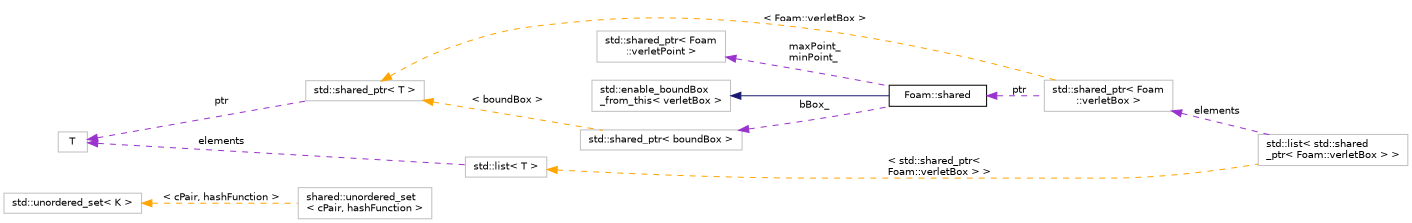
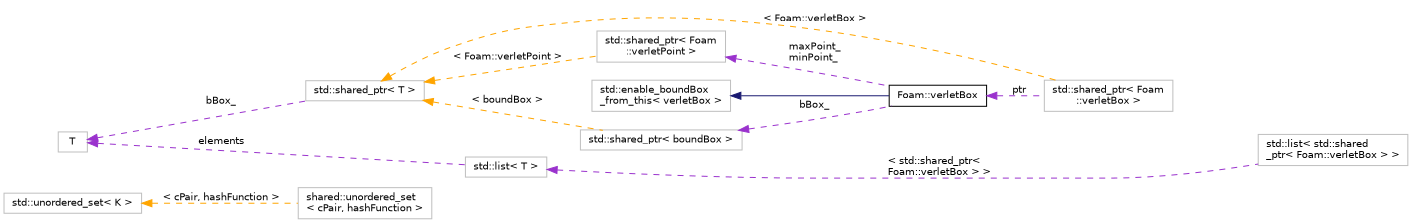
edge "std::shared_ptr< Foam ::verletPoint >" -> "std::shared_ptr< T >": added, label "< Foam::verletPoint >"
node "Foam::shared": label "Foam::shared" -> "Foam::verletBox"
edge "std::shared_ptr< T >" -> "T": label " ptr" -> " bBox_"
edge "std::list< std::shared _ptr< Foam::verletBox > >" -> "std::shared_ptr< Foam ::verletBox >": removed, label "elements"
edge "std::list< std::shared _ptr< Foam::verletBox > >" -> "std::list< T >": color orange -> darkorchid3
